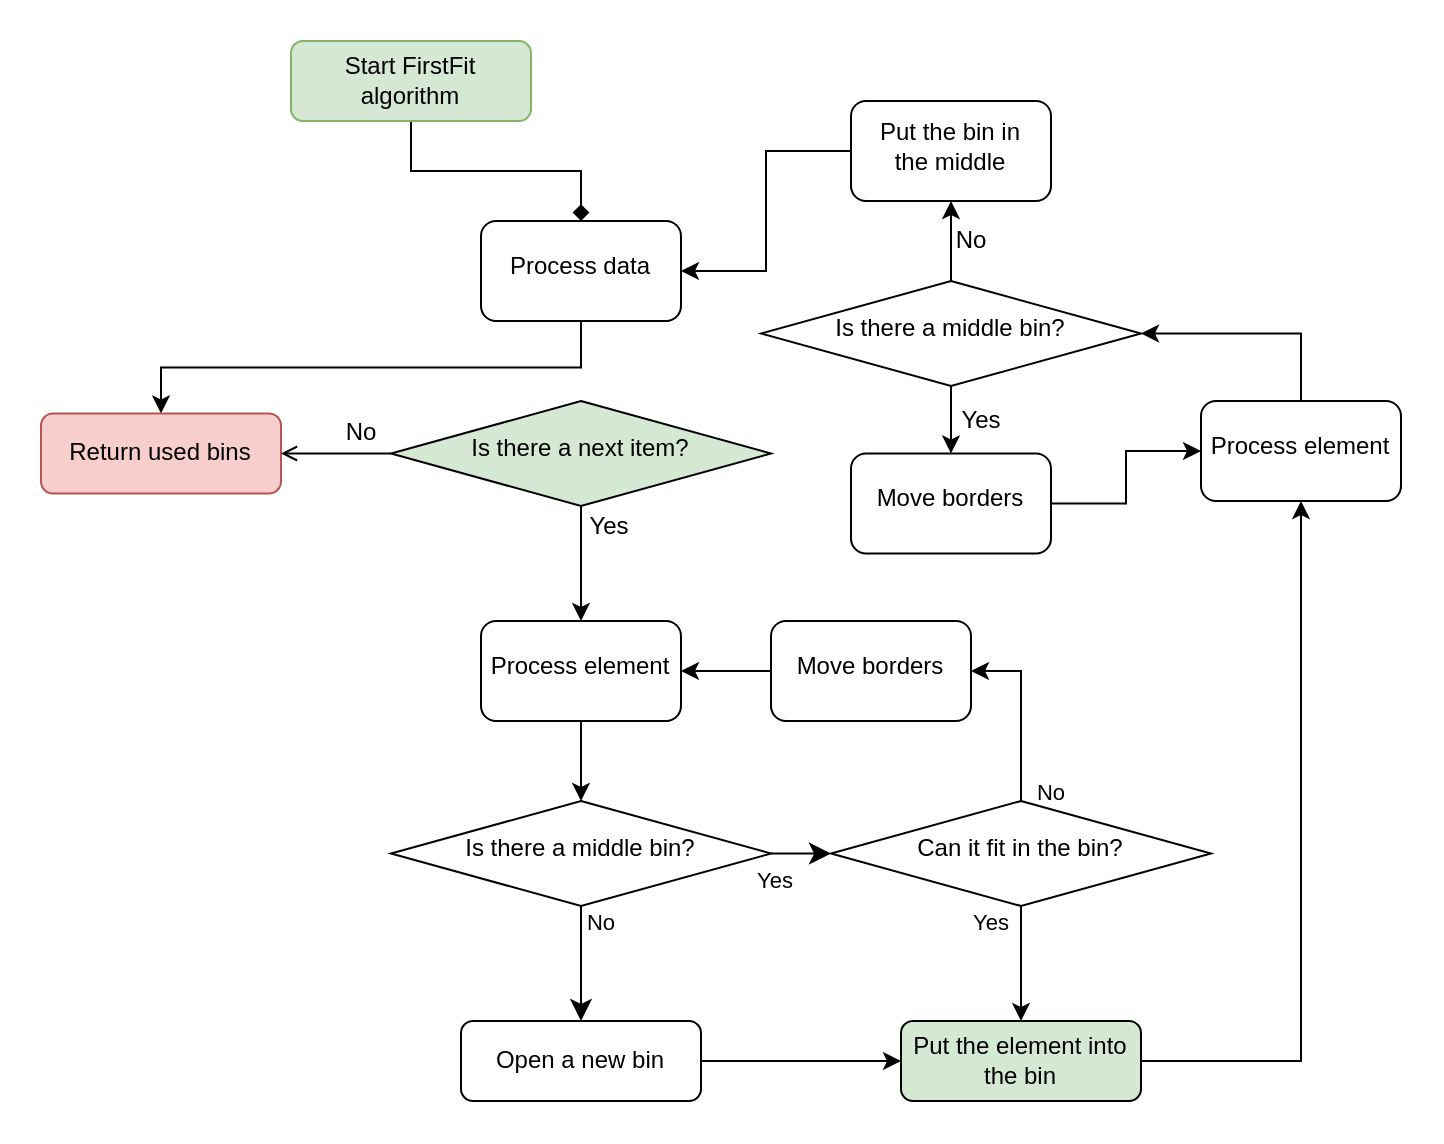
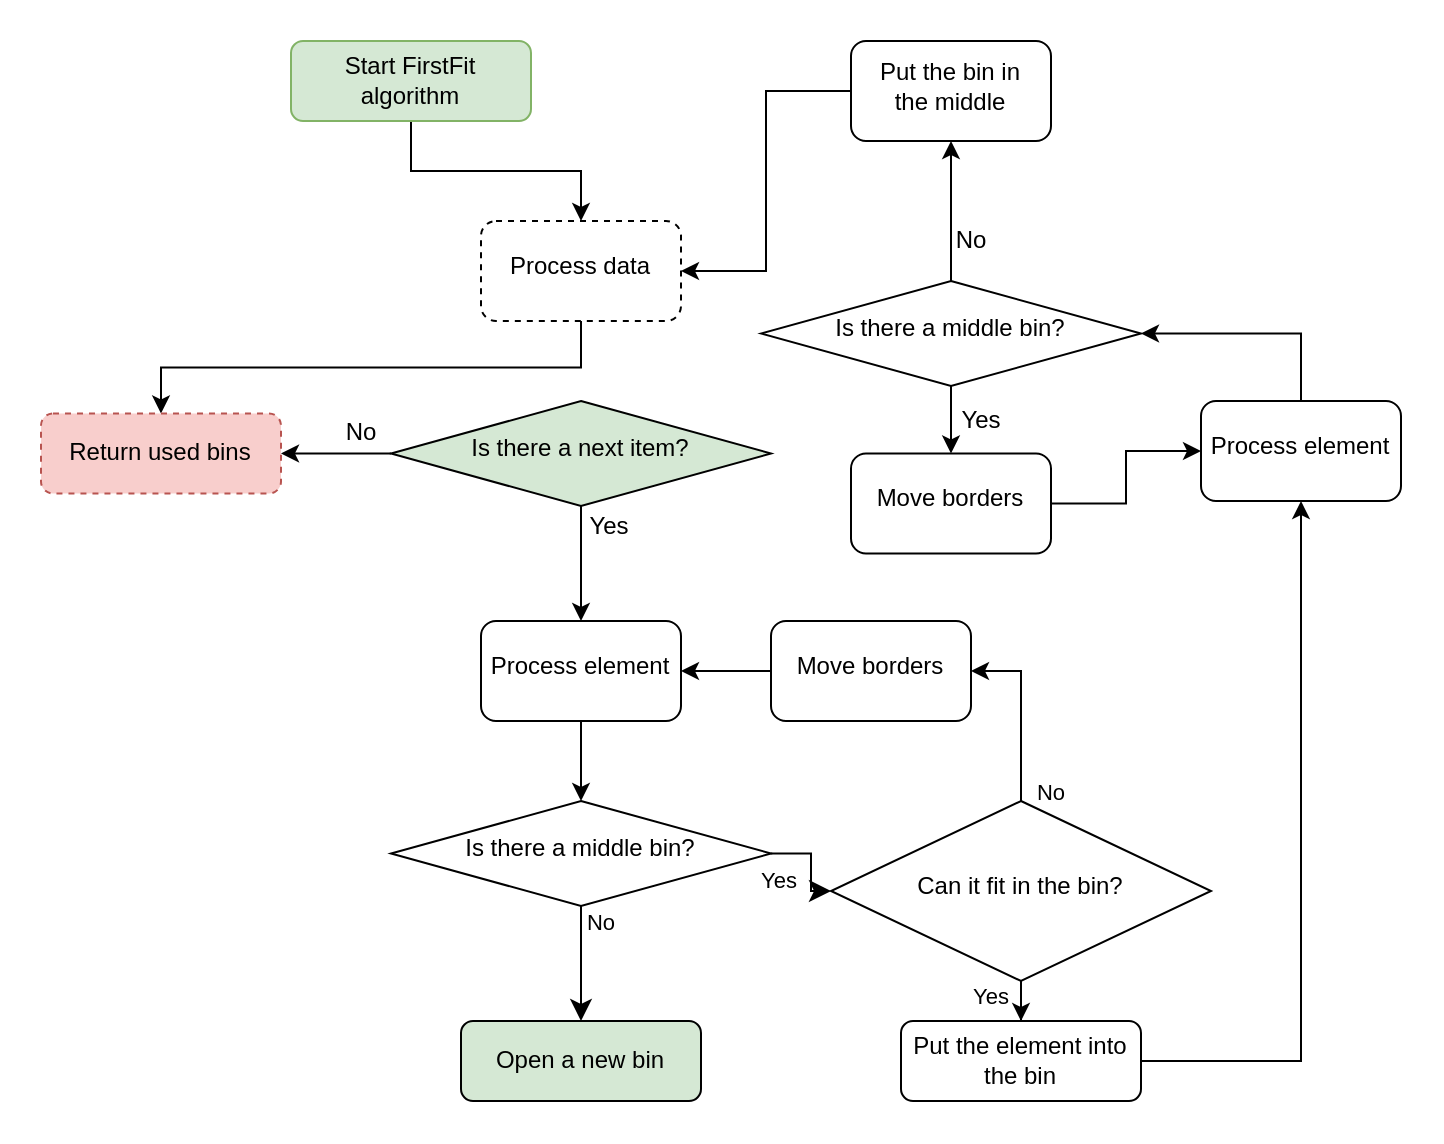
node "Put the bin in the middle": moved (951, 151) -> (951, 91)
edge "Start FirstFit algorithm" -> "Process data": arrowhead diamond -> classic
node "Process data": style solid -> dashed
node "Return used bins": style solid -> dashed
edge "Is there a next item?" -> "Return used bins": arrowhead open -> classic
node "Can it fit in the bin?": size 380x105 -> 380x180
node "Open a new bin": fillcolor #ffffff -> #d5e8d4
edge "Open a new bin" -> "Put the element into the bin": removed
node "Put the element into the bin": fillcolor #d5e8d4 -> #ffffff
